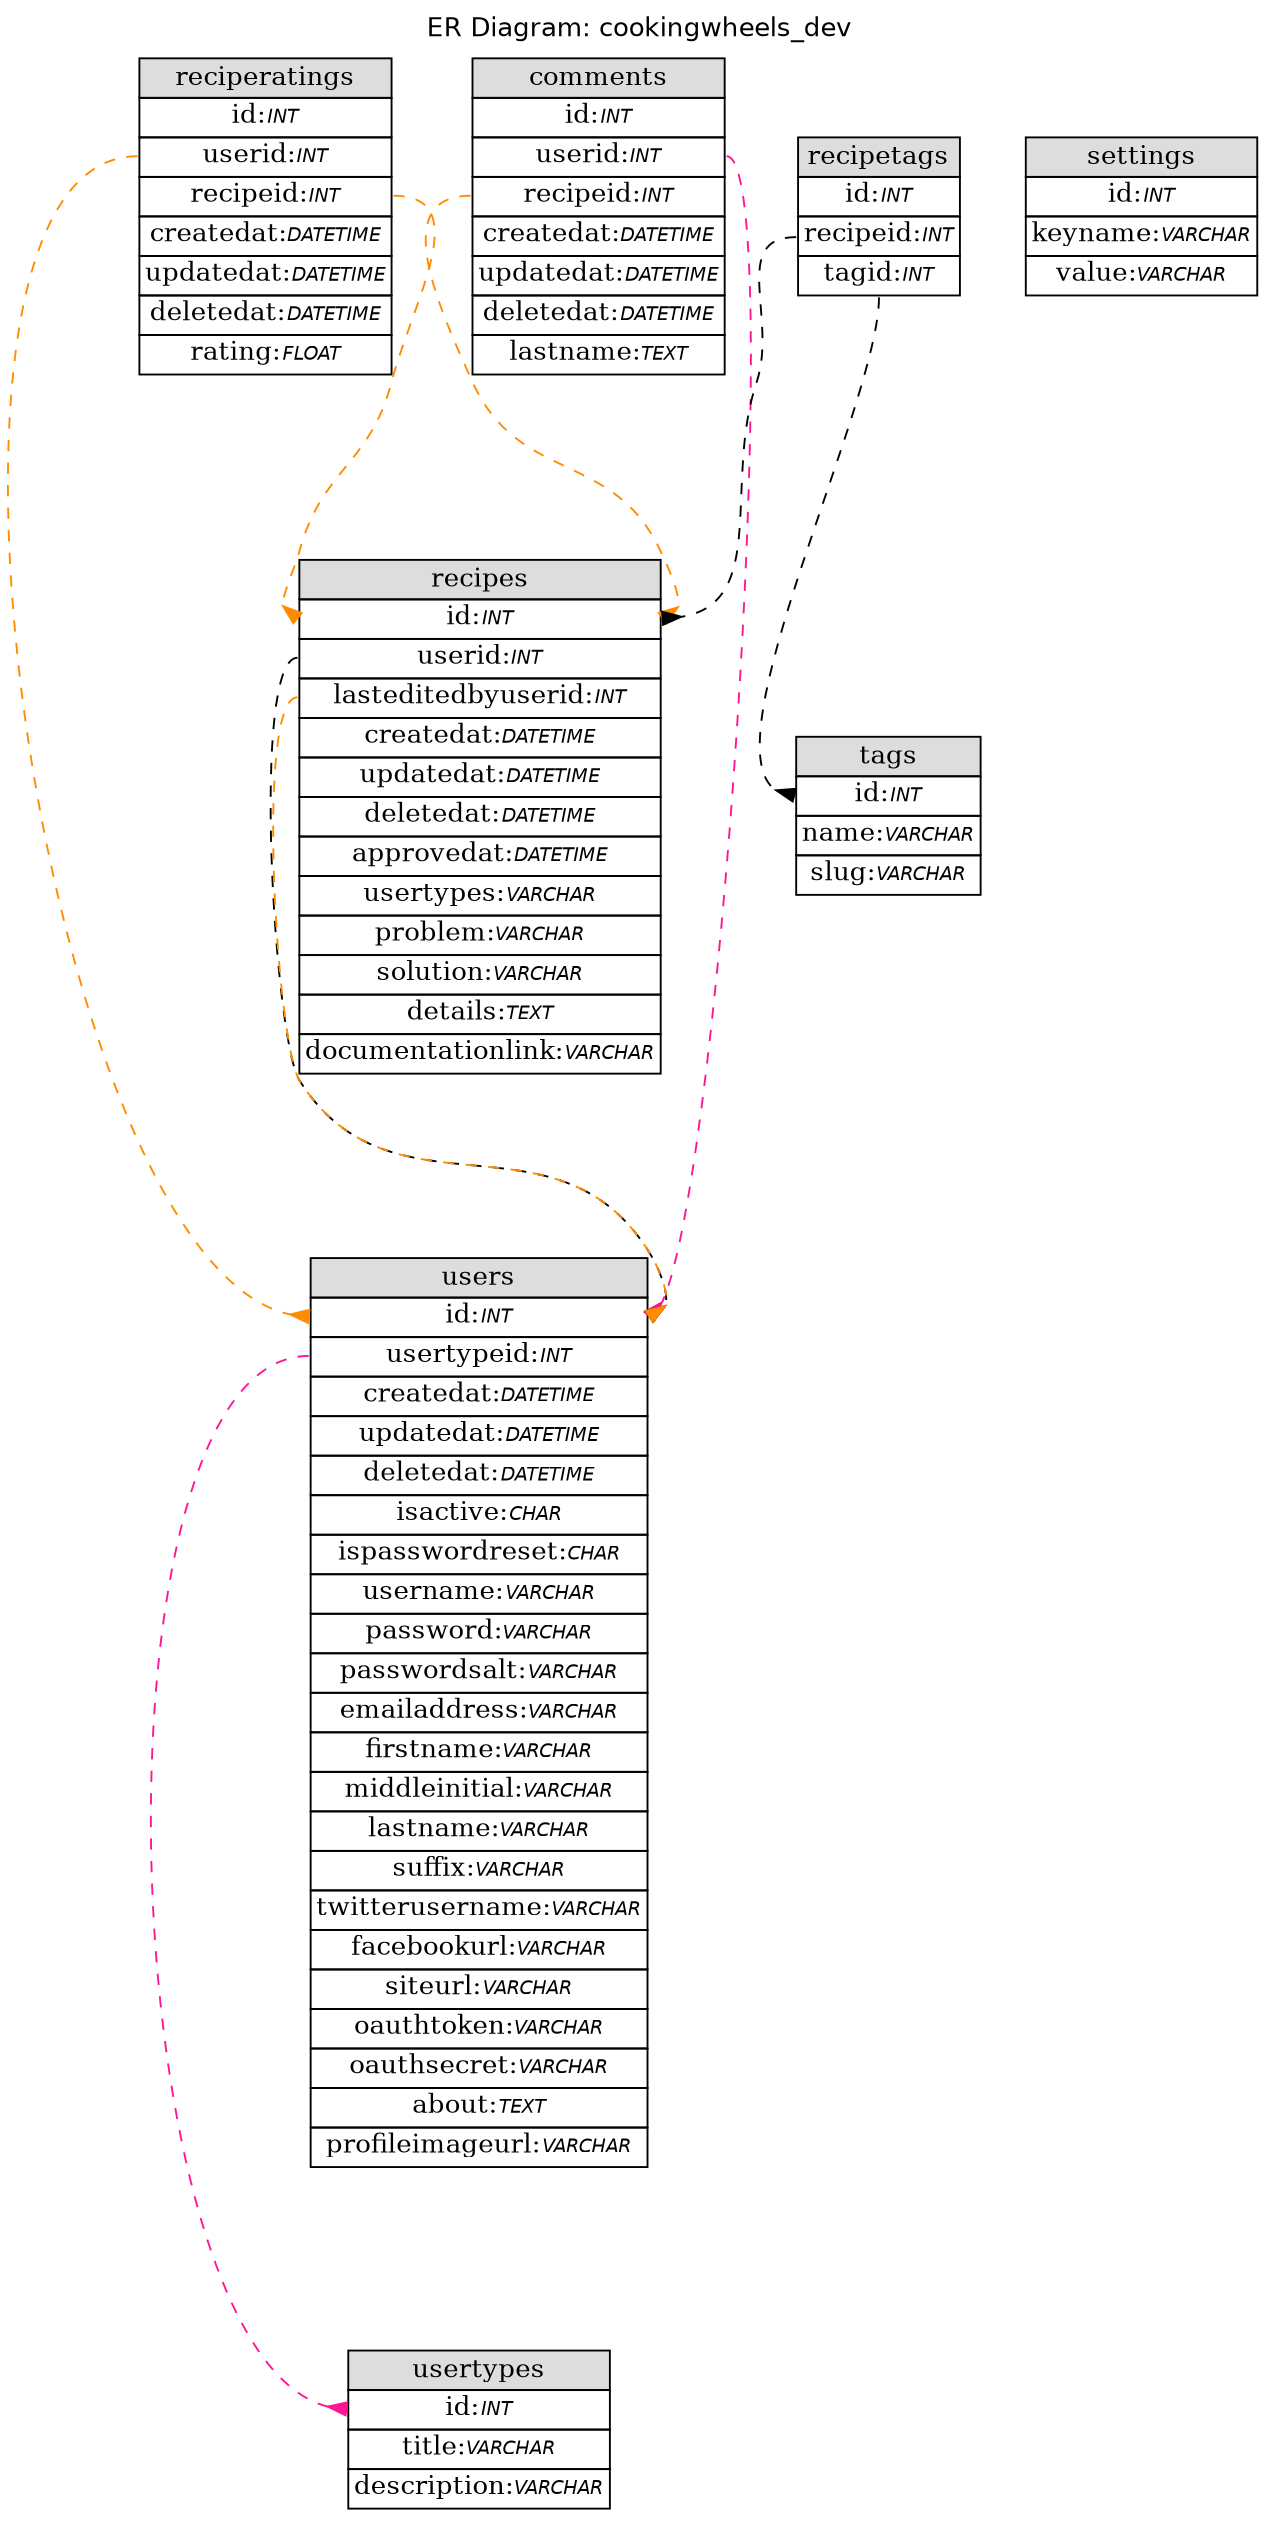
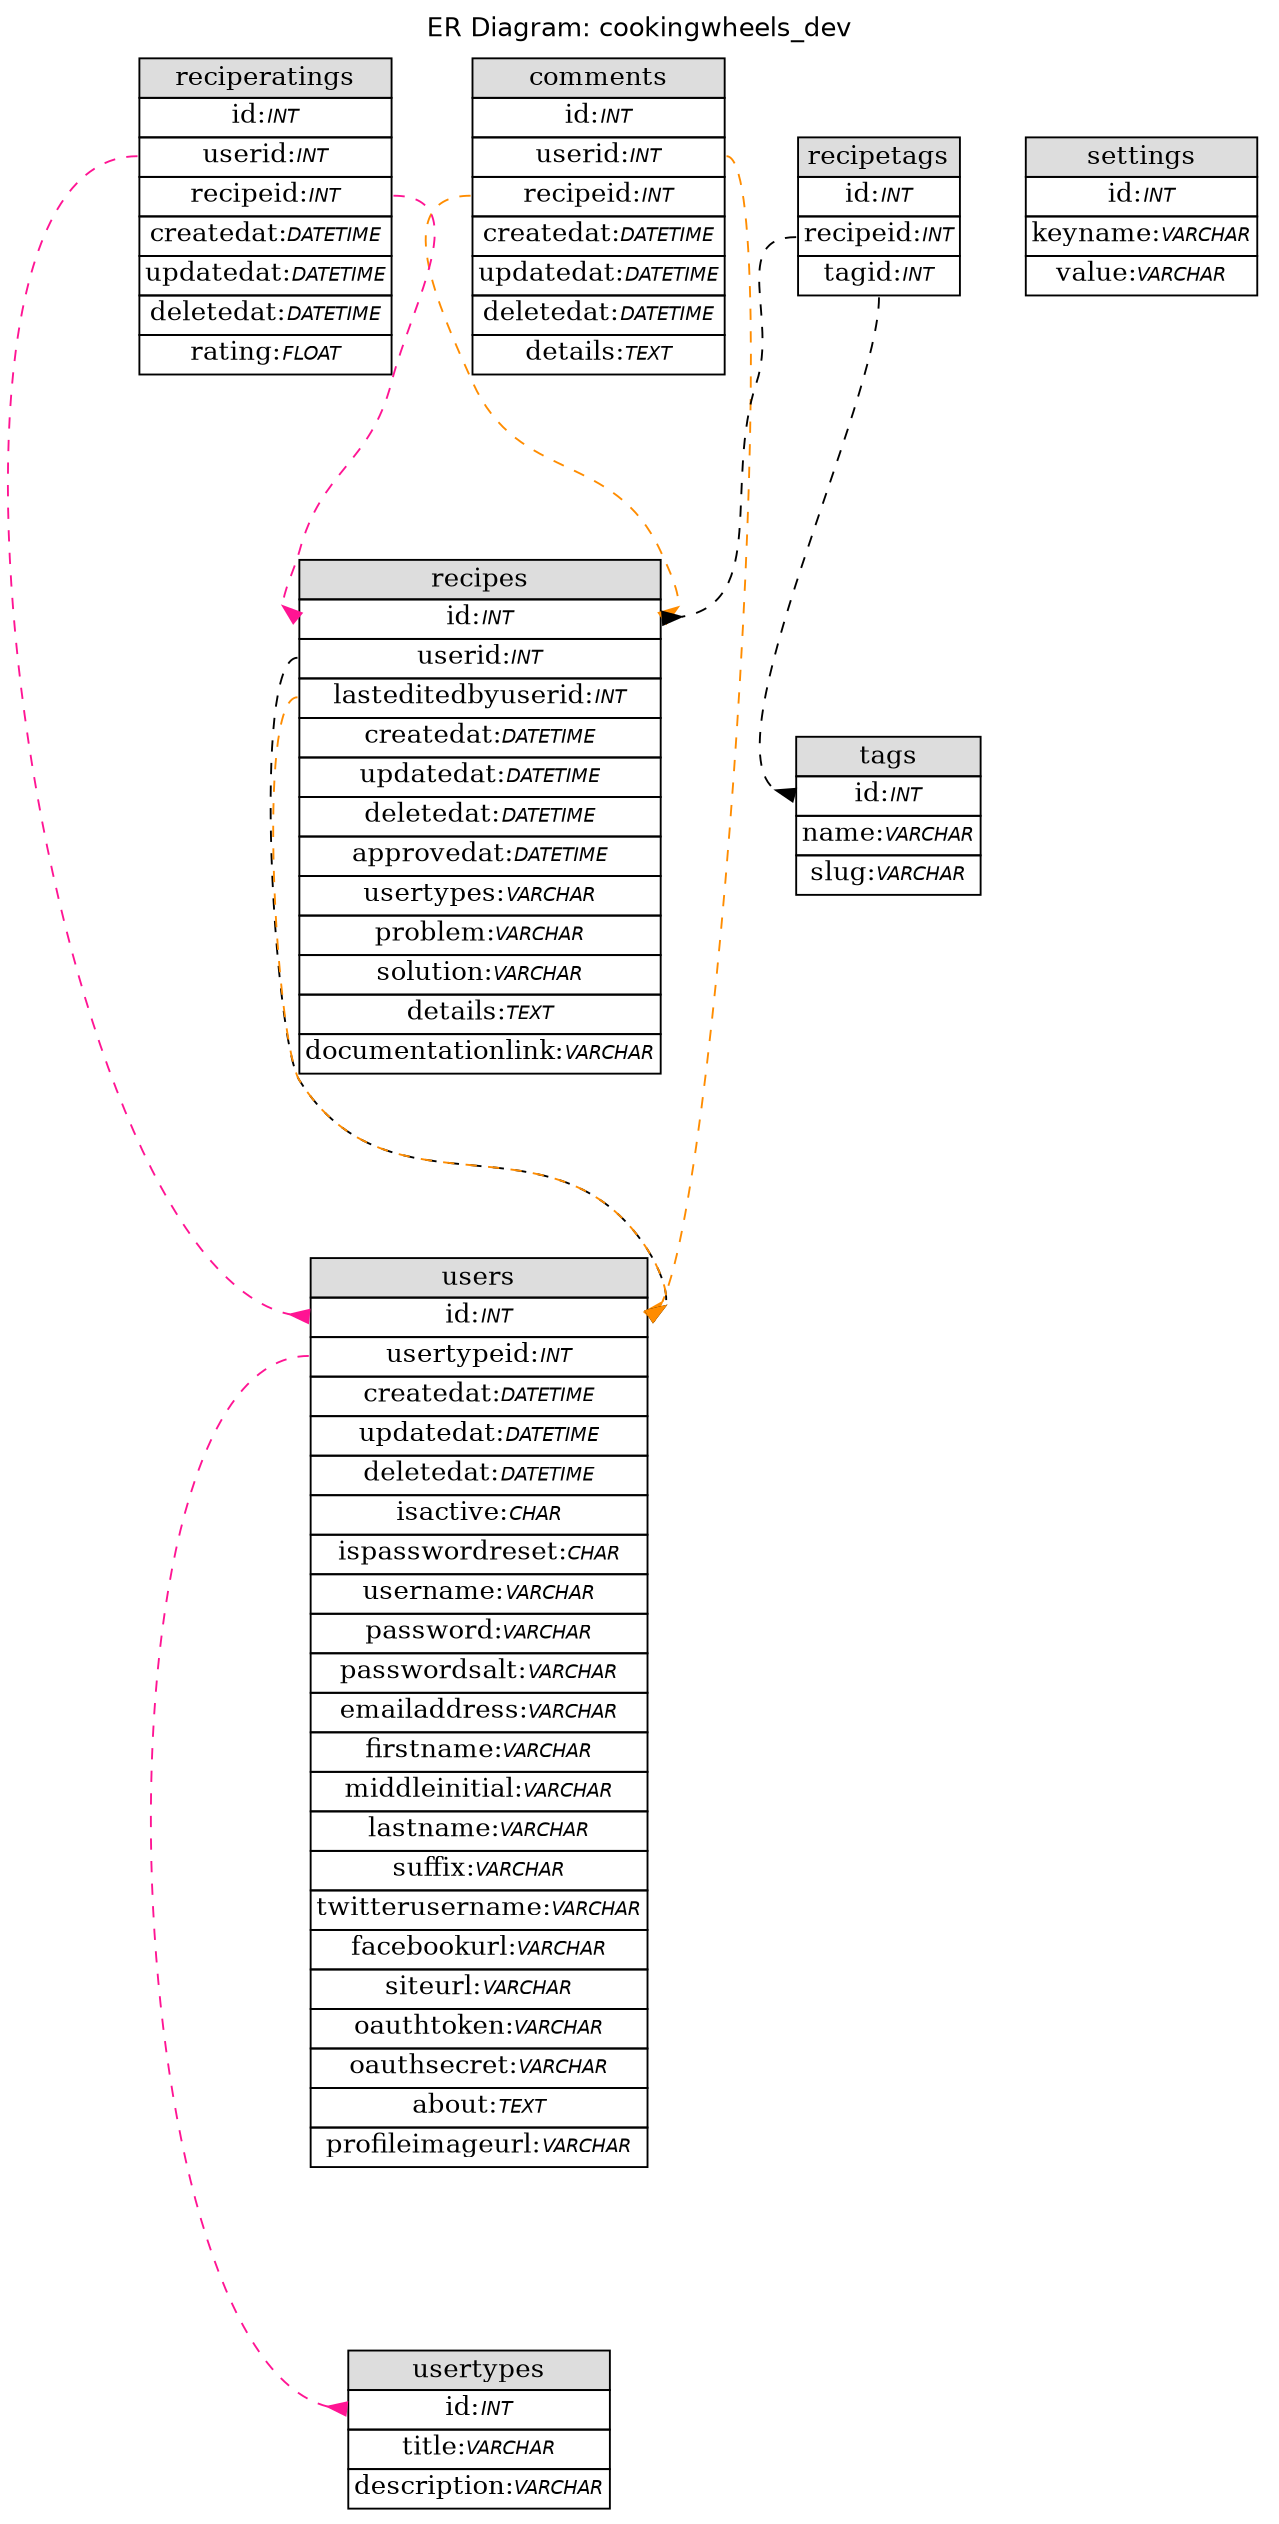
node "comments": text "lastname:" -> "details:"
edge "reciperatings" -> "recipes": color darkorange -> deeppink
edge "comments" -> "users": color deeppink -> darkorange
edge "reciperatings" -> "users": color darkorange -> deeppink
